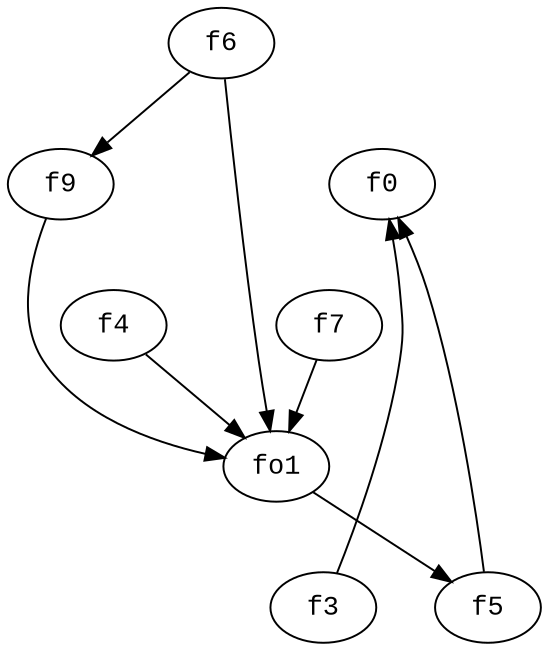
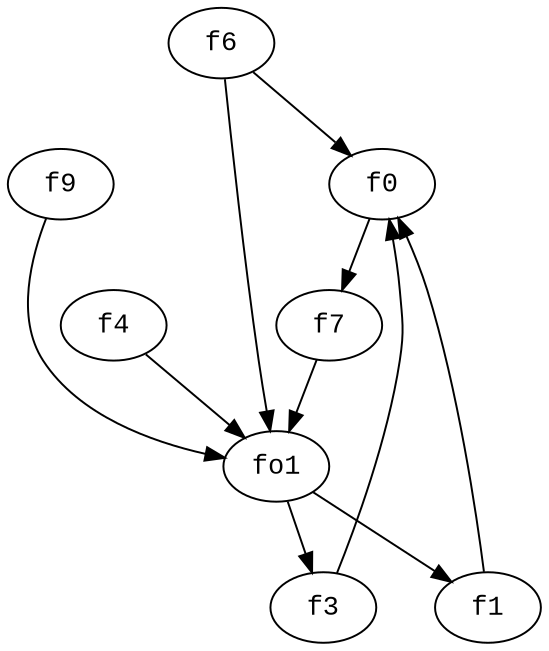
edge "f6" -> "f9": now "f6" -> "f0"
edge "f0" -> "f7": added
edge "fo1" -> "f3": added
node "f5": label "f5" -> "f1"
